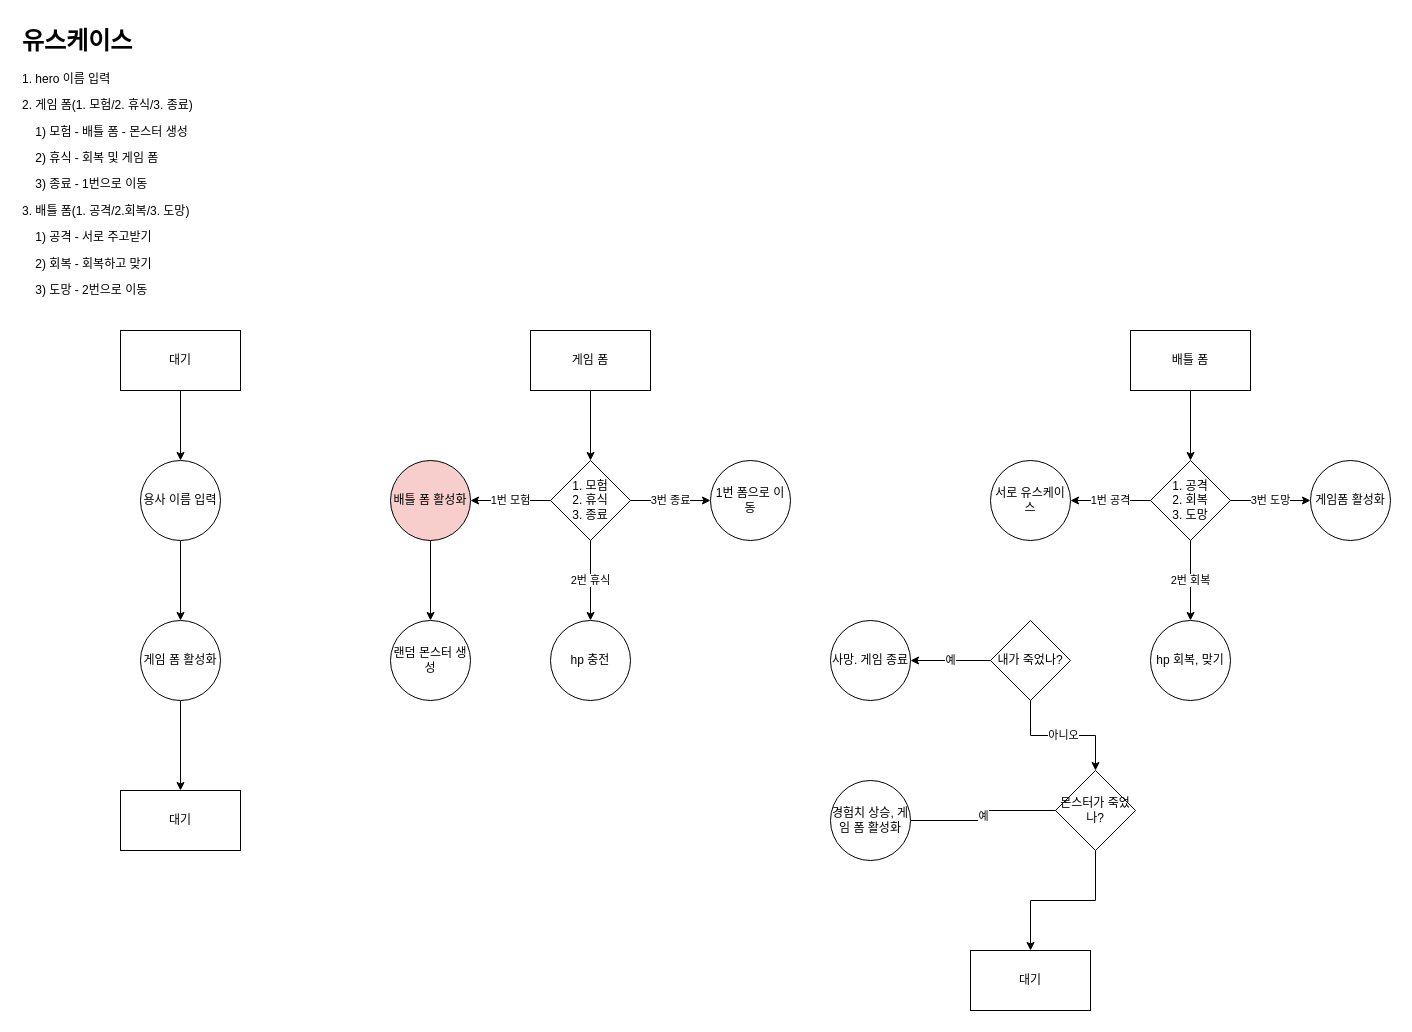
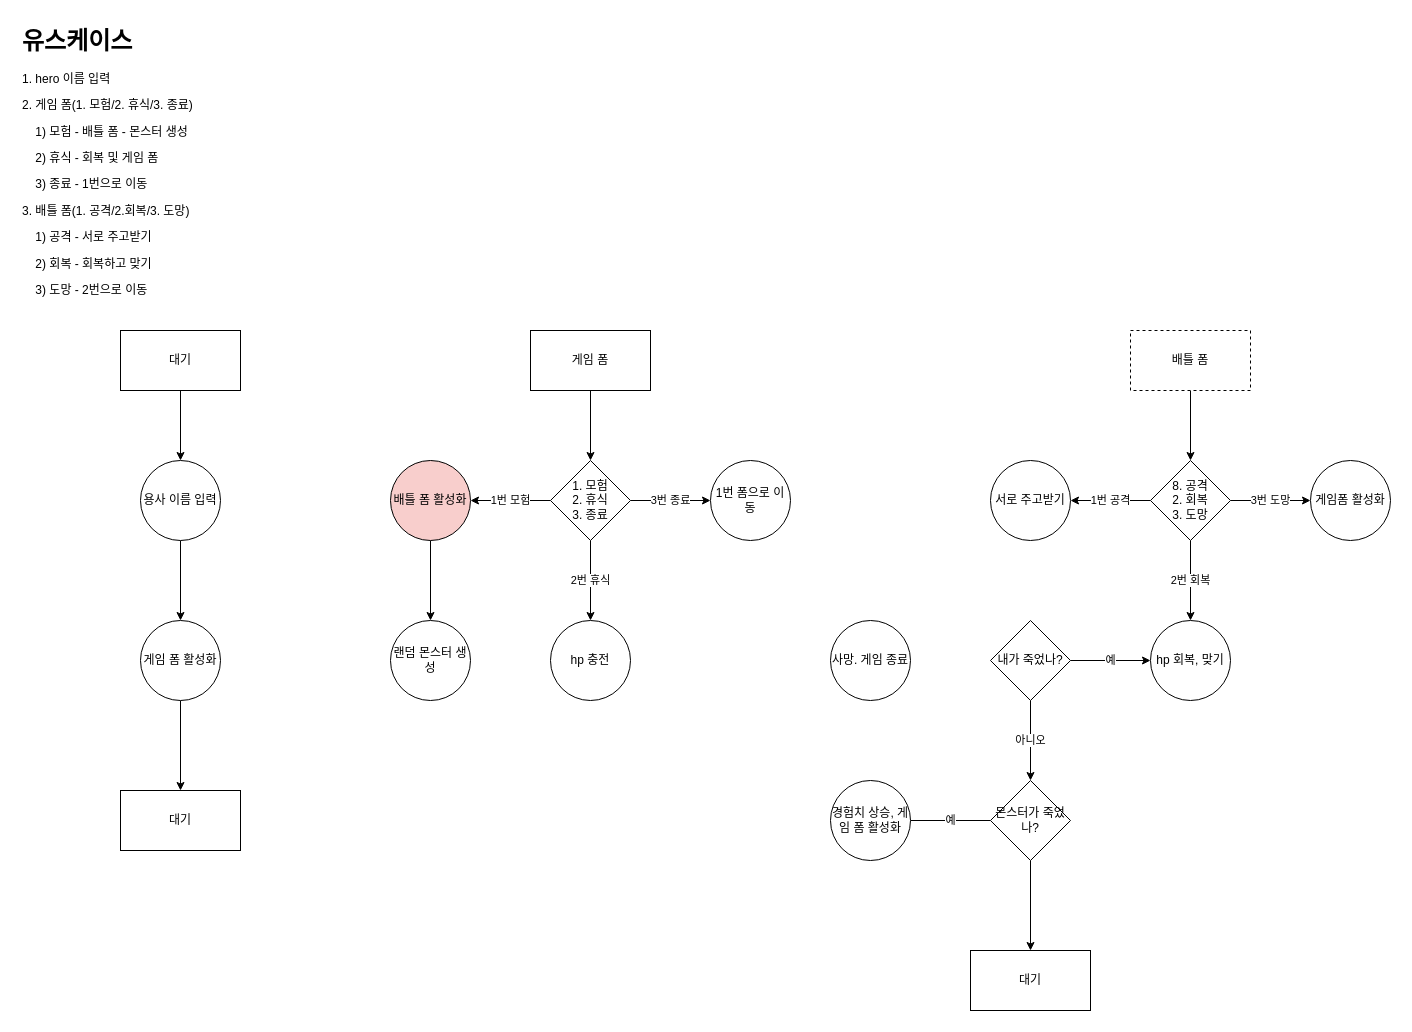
node "배틀 폼": style solid -> dashed
node "서로 유스케이스": label "서로 유스케이스" -> "서로 주고받기"
node "1. 공격 2. 회복 3. 도망": label "1. 공격 2. 회복 3. 도망" -> "8. 공격 2. 회복 3. 도망"
edge "내가 죽었나?" -> "사망. 게임 종료": now "내가 죽었나?" -> "hp 회복, 맞기"
node "몬스터가 죽었나?": moved (1096, 811) -> (1031, 821)
